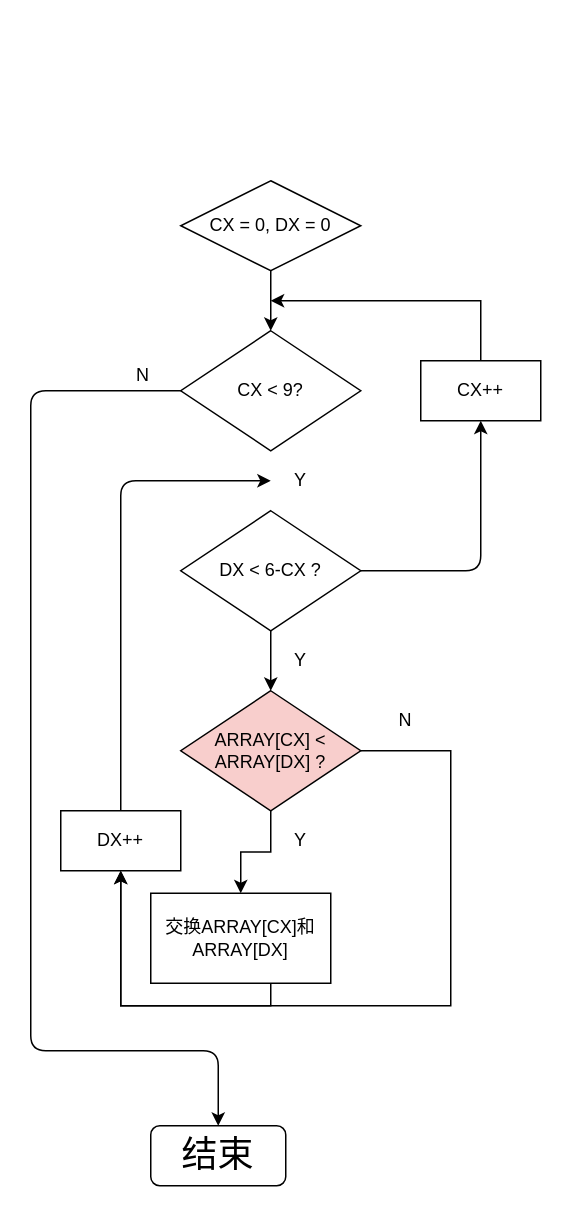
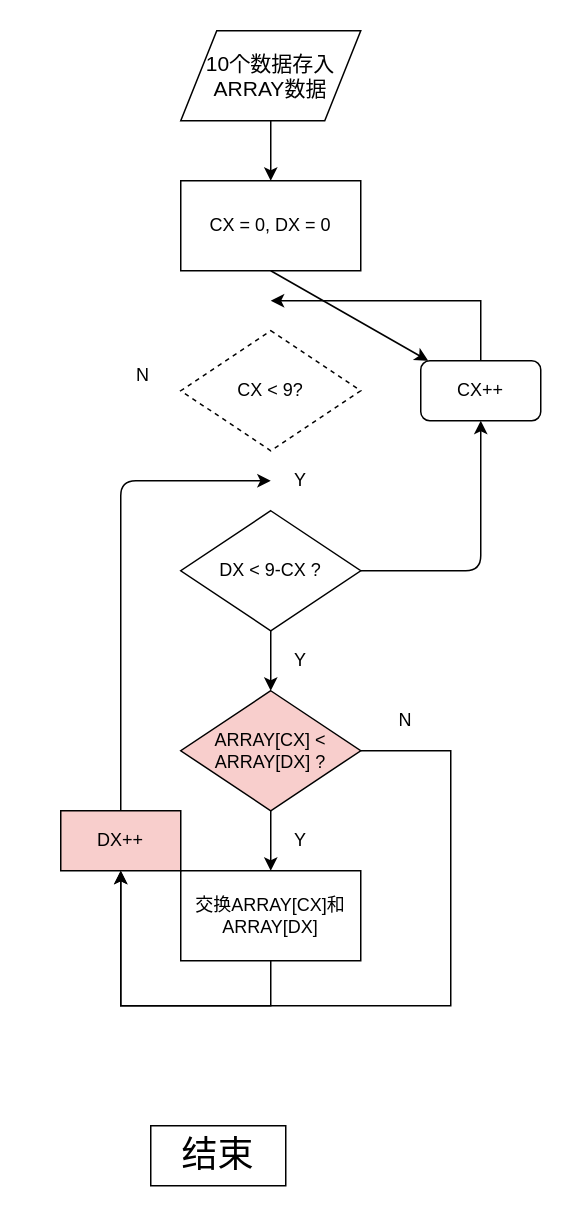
node "10个数据存入 ARRAY数据": added
edge "10个数据存入 ARRAY数据" -> "CX = 0, DX = 0": added
node "CX = 0, DX = 0": shape diamond -> rectangle
edge "CX = 0, DX = 0" -> "CX < 9?": now "CX = 0, DX = 0" -> "CX++"
node "CX < 9?": style solid -> dashed
node "CX++": shape rectangle -> rounded rectangle
node "DX < 6-CX ?": label "DX < 6-CX ?" -> "DX < 9-CX ?"
edge "CX < 9?" -> "结束": removed
node "DX++": fillcolor #ffffff -> #f8cecc
node "交换ARRAY[CX]和ARRAY[DX]": moved (241, 938) -> (271, 916)
node "结束": shape rounded rectangle -> rectangle
